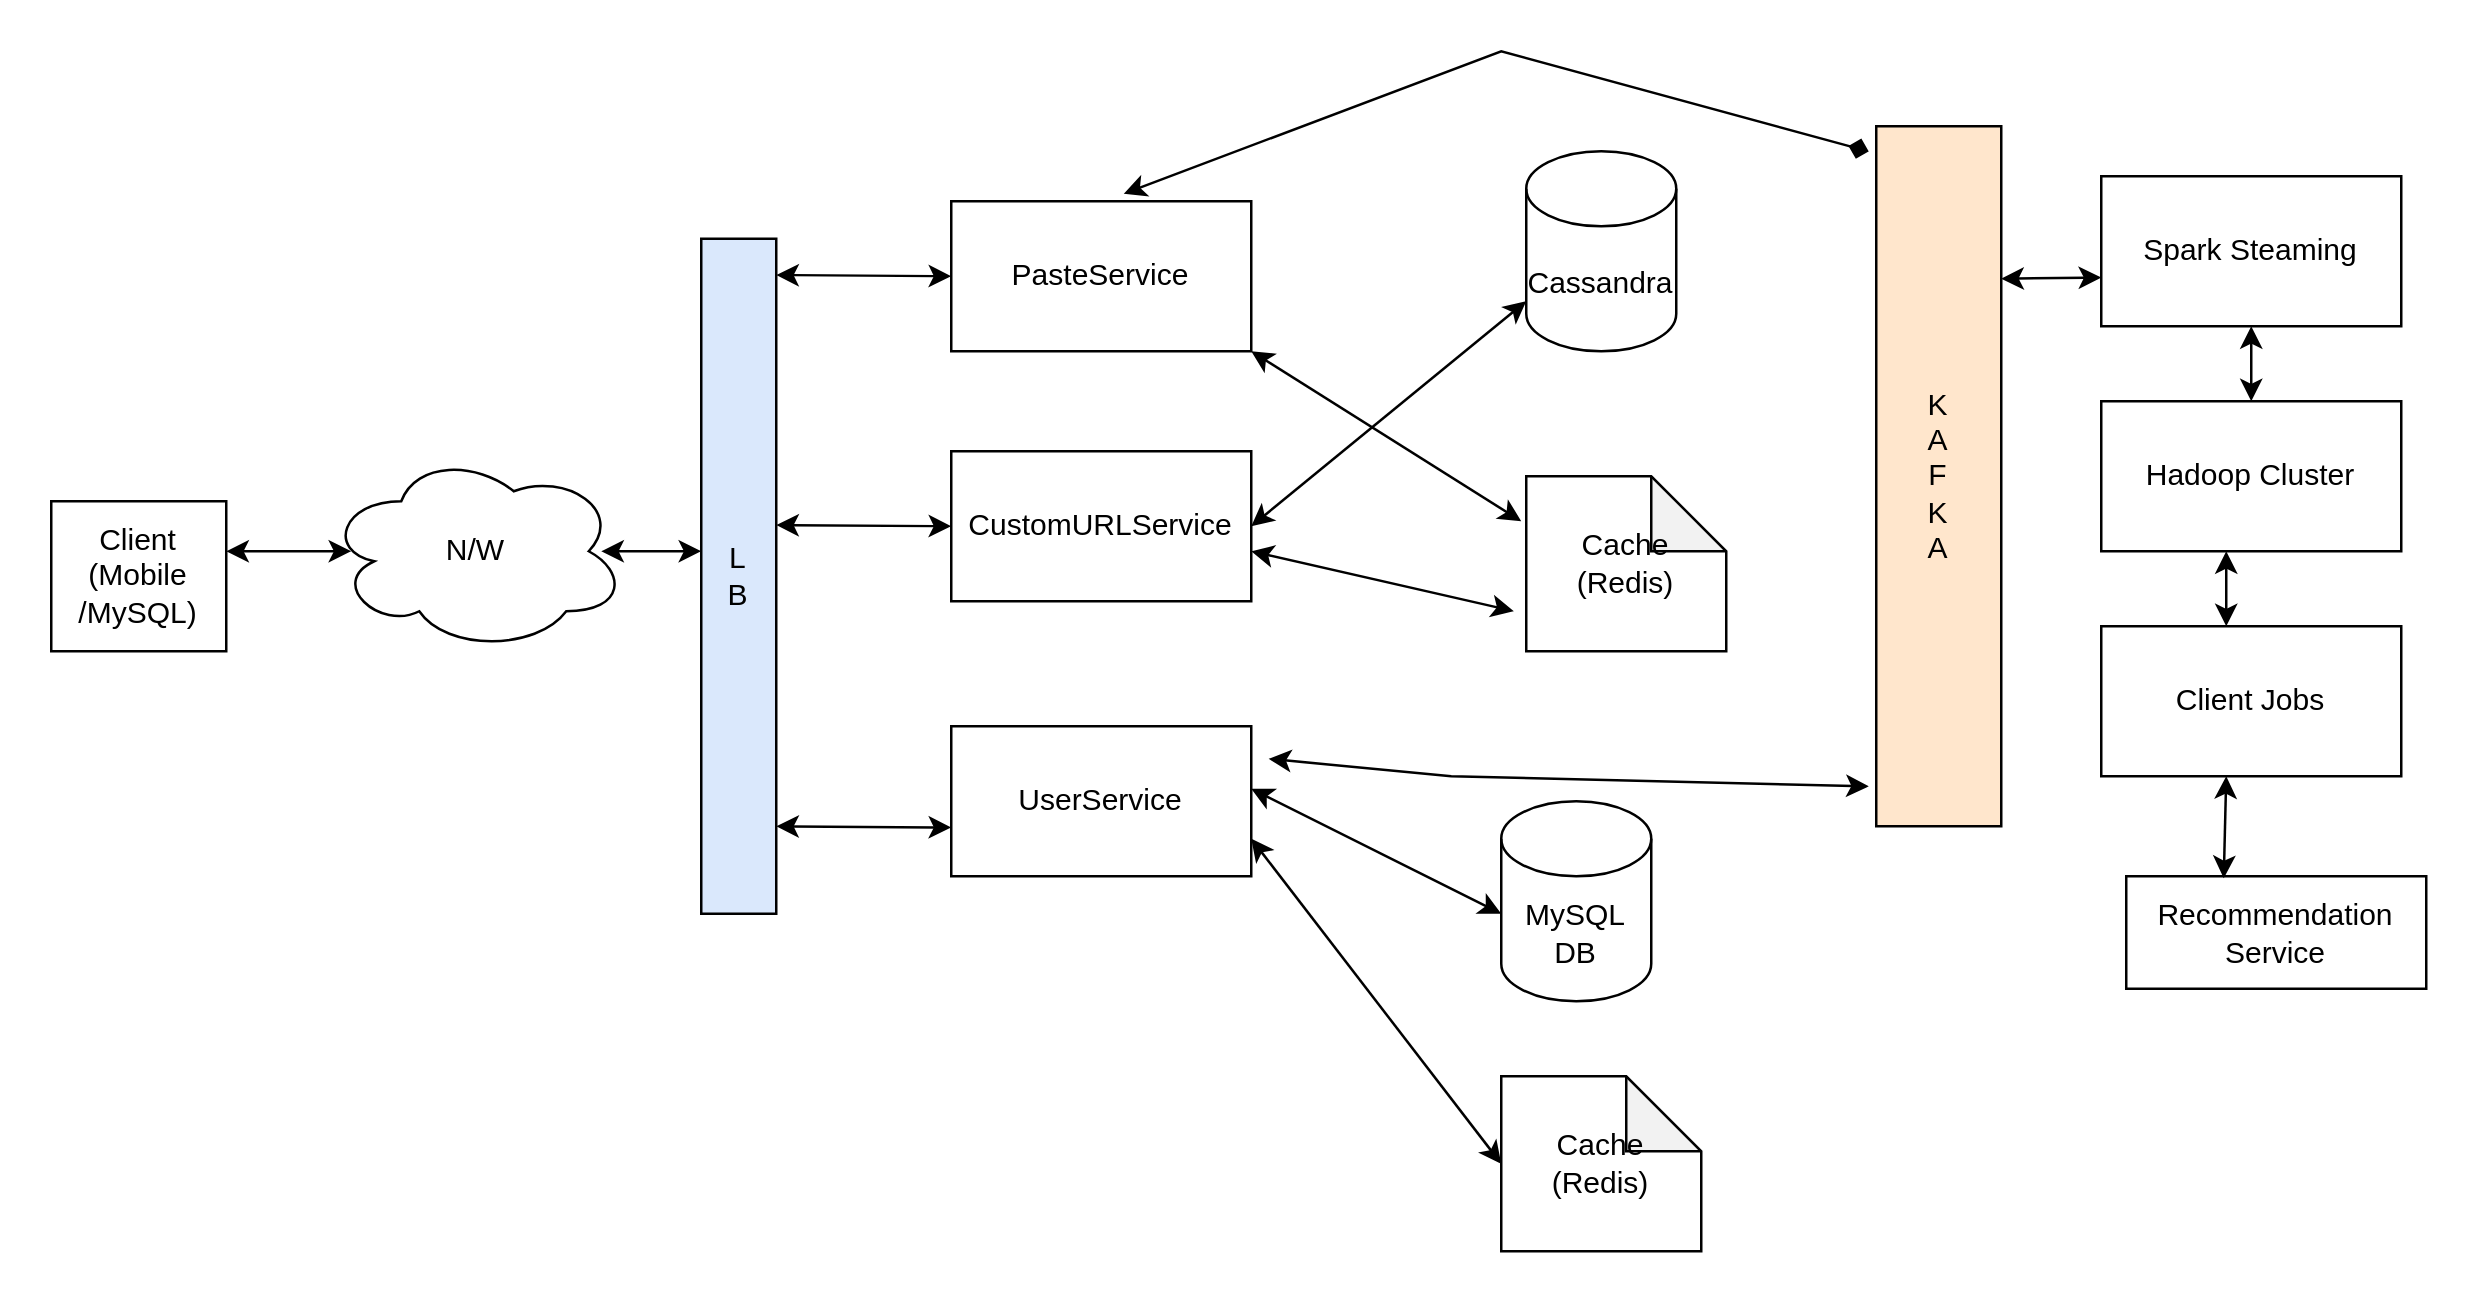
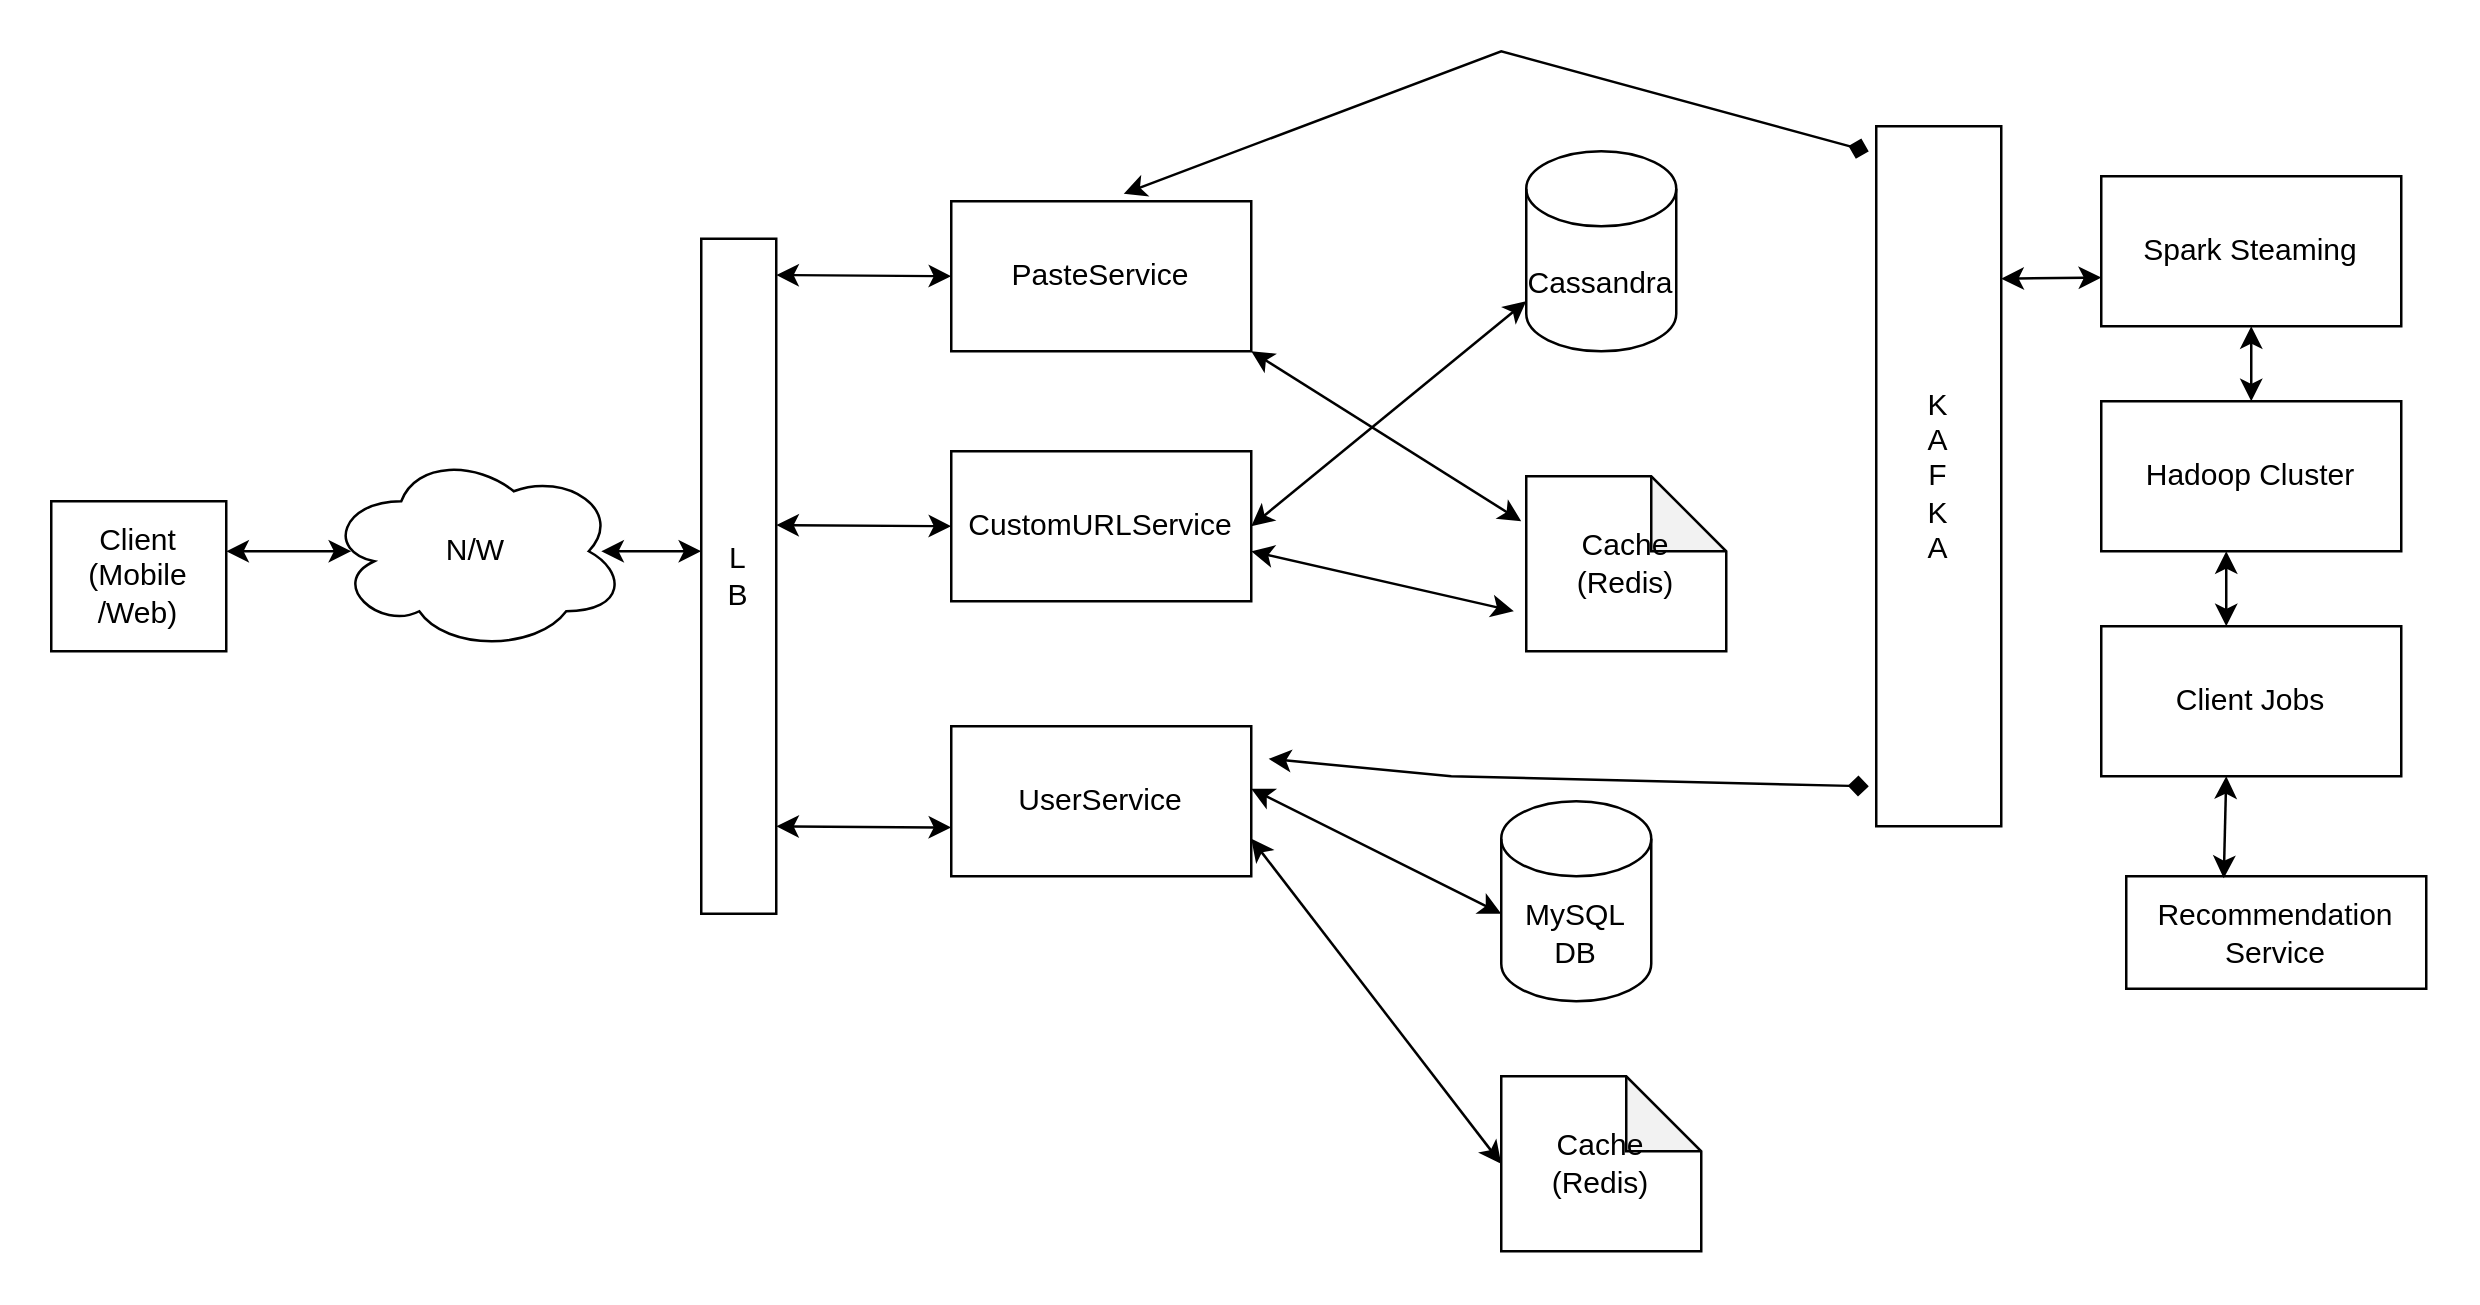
node "K A F K A": fillcolor #ffe6cc -> #ffffff
node "Client (Mobile /MySQL)": label "Client (Mobile /MySQL)" -> "Client (Mobile /Web)"
node "L B": fillcolor #dae8fc -> #ffffff
edge "K A F K A" -- "UserService": arrowhead classic -> diamond
